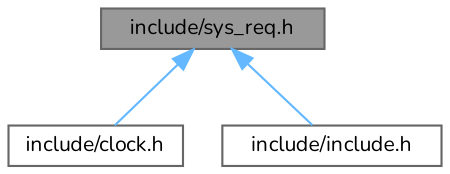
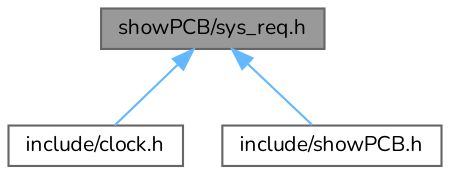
node "include/sys_req.h": label "include/sys_req.h" -> "showPCB/sys_req.h"
node "include/include.h": label "include/include.h" -> "include/showPCB.h"
